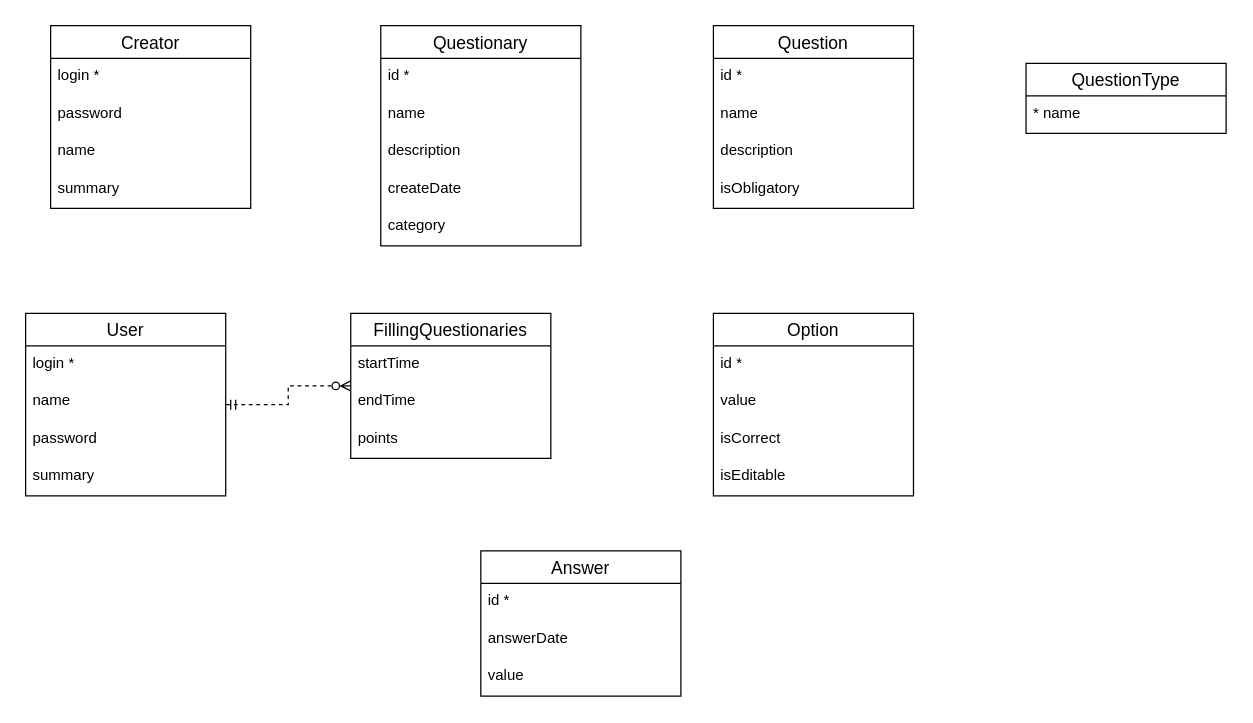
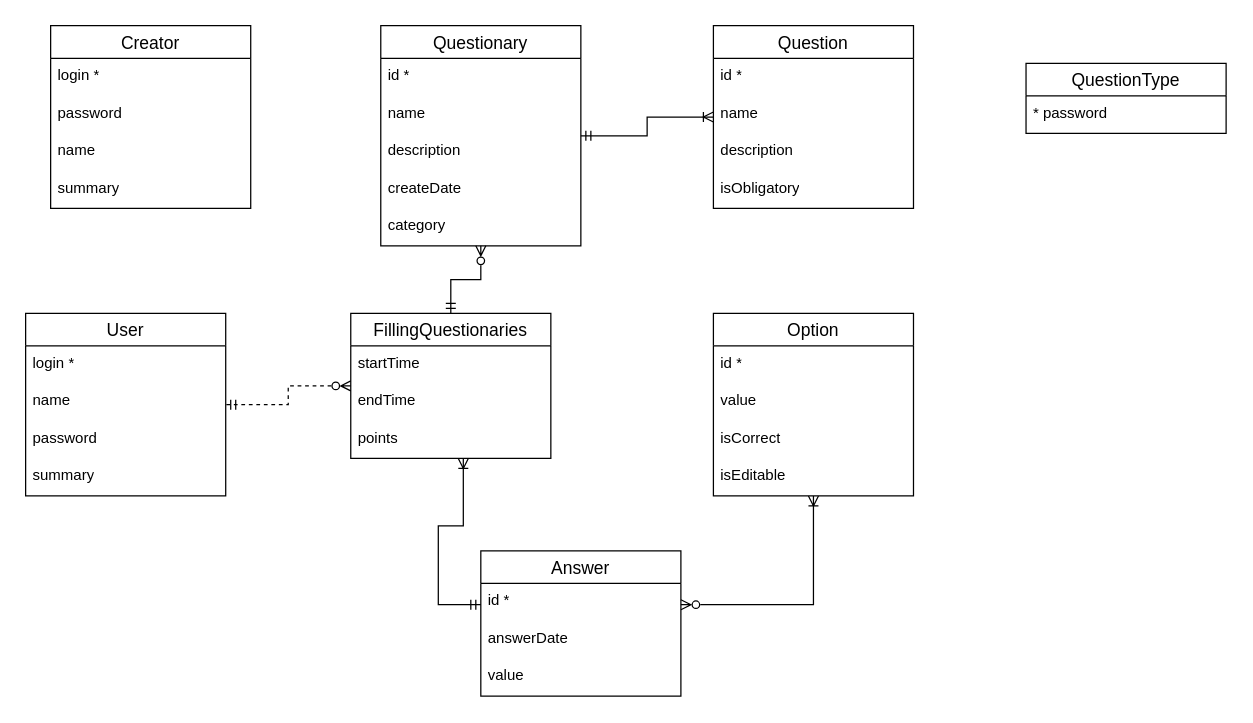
node "* name": label "* name" -> "* password"
edge "Question" -- "Questionary": added
edge "Questionary" -- "FillingQuestionaries": added
edge "FillingQuestionaries" -- "Answer": added
edge "Option" -- "Answer": added
